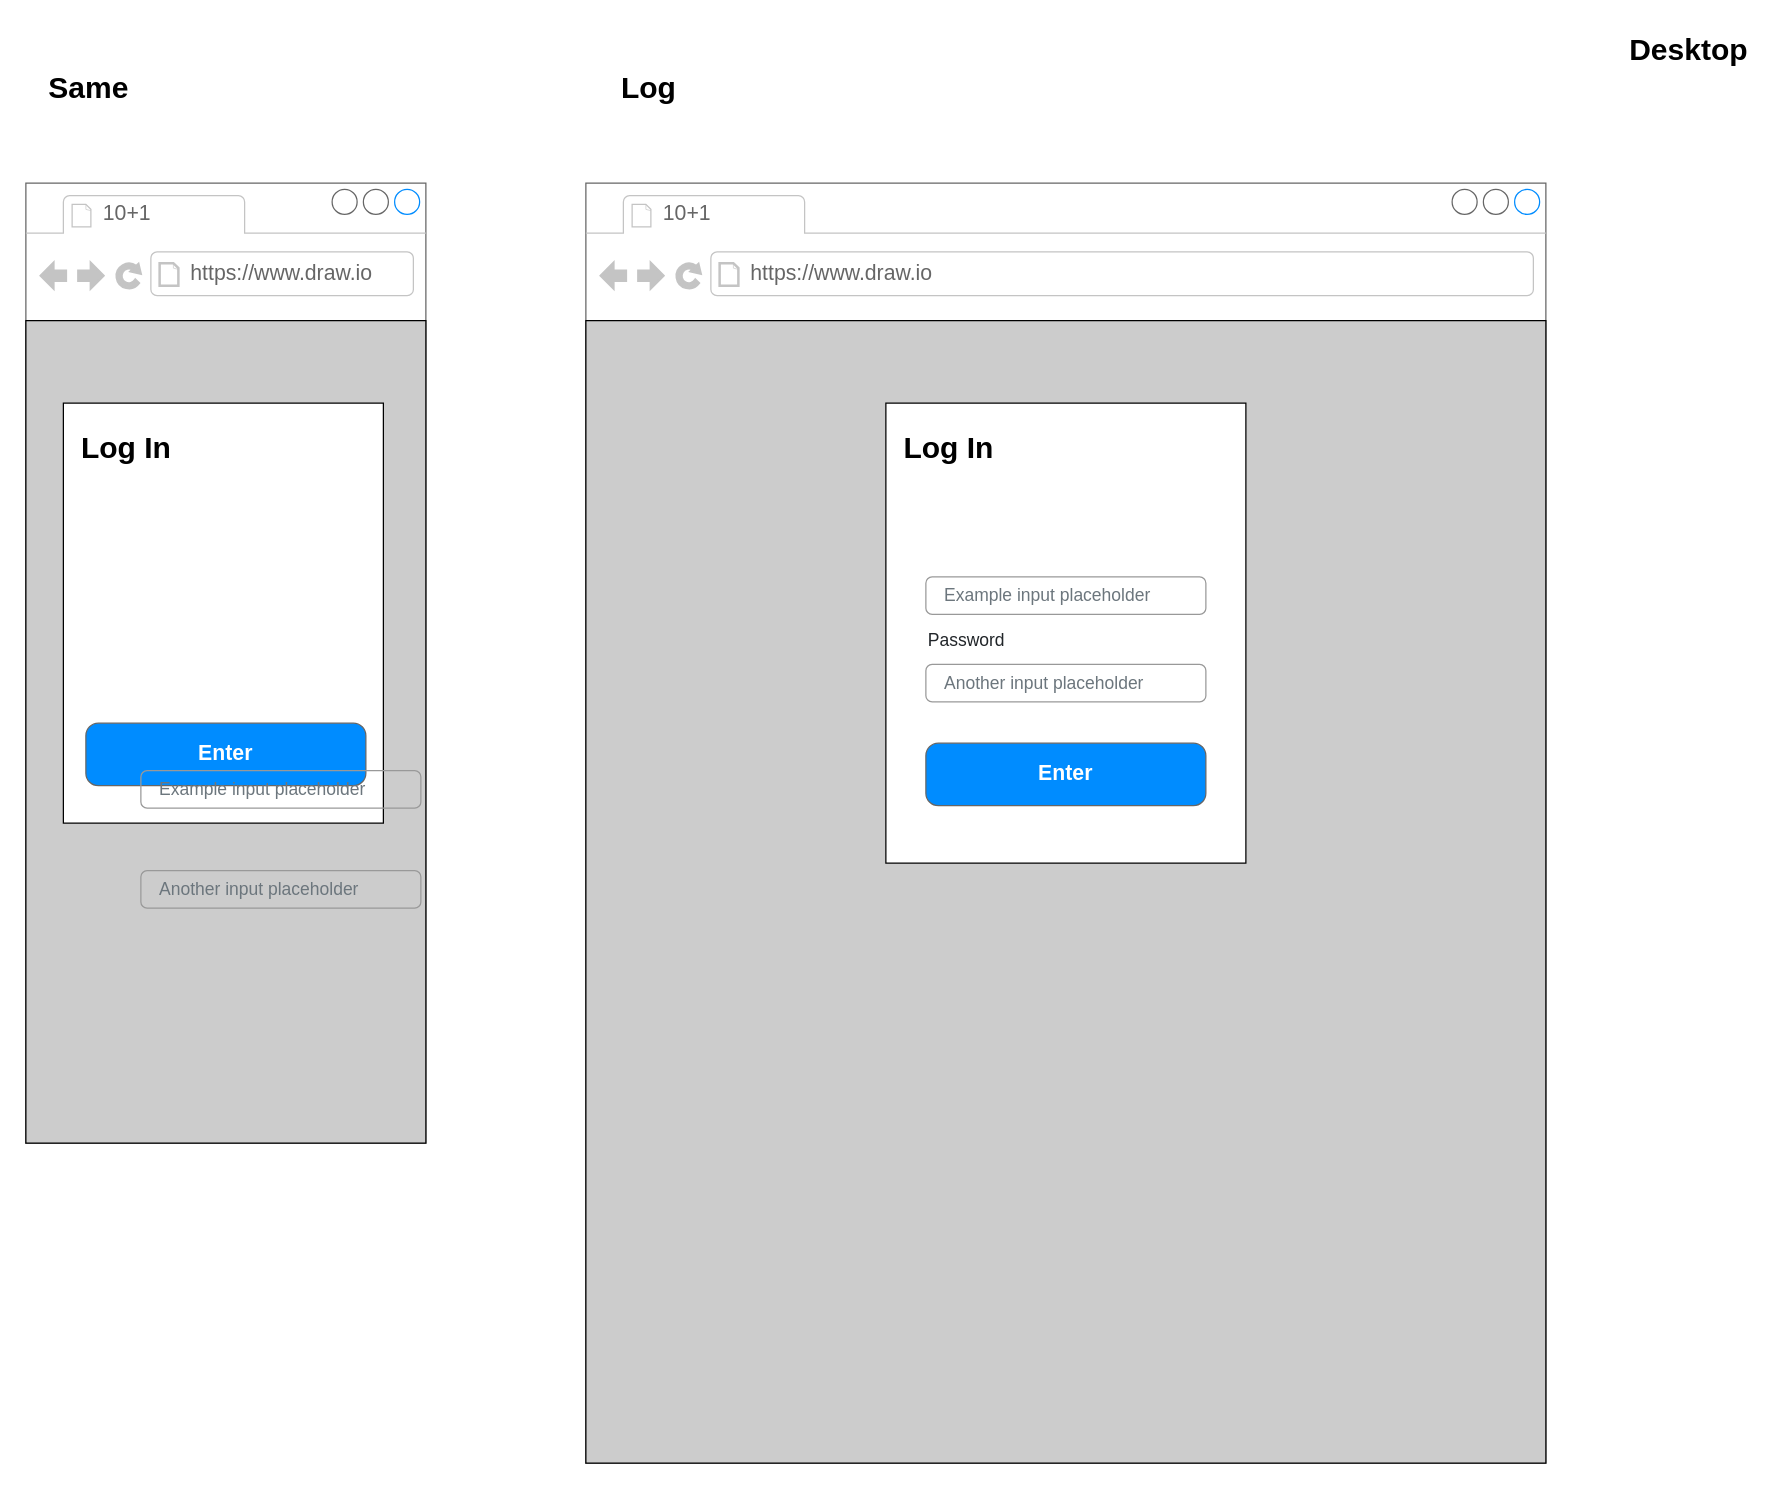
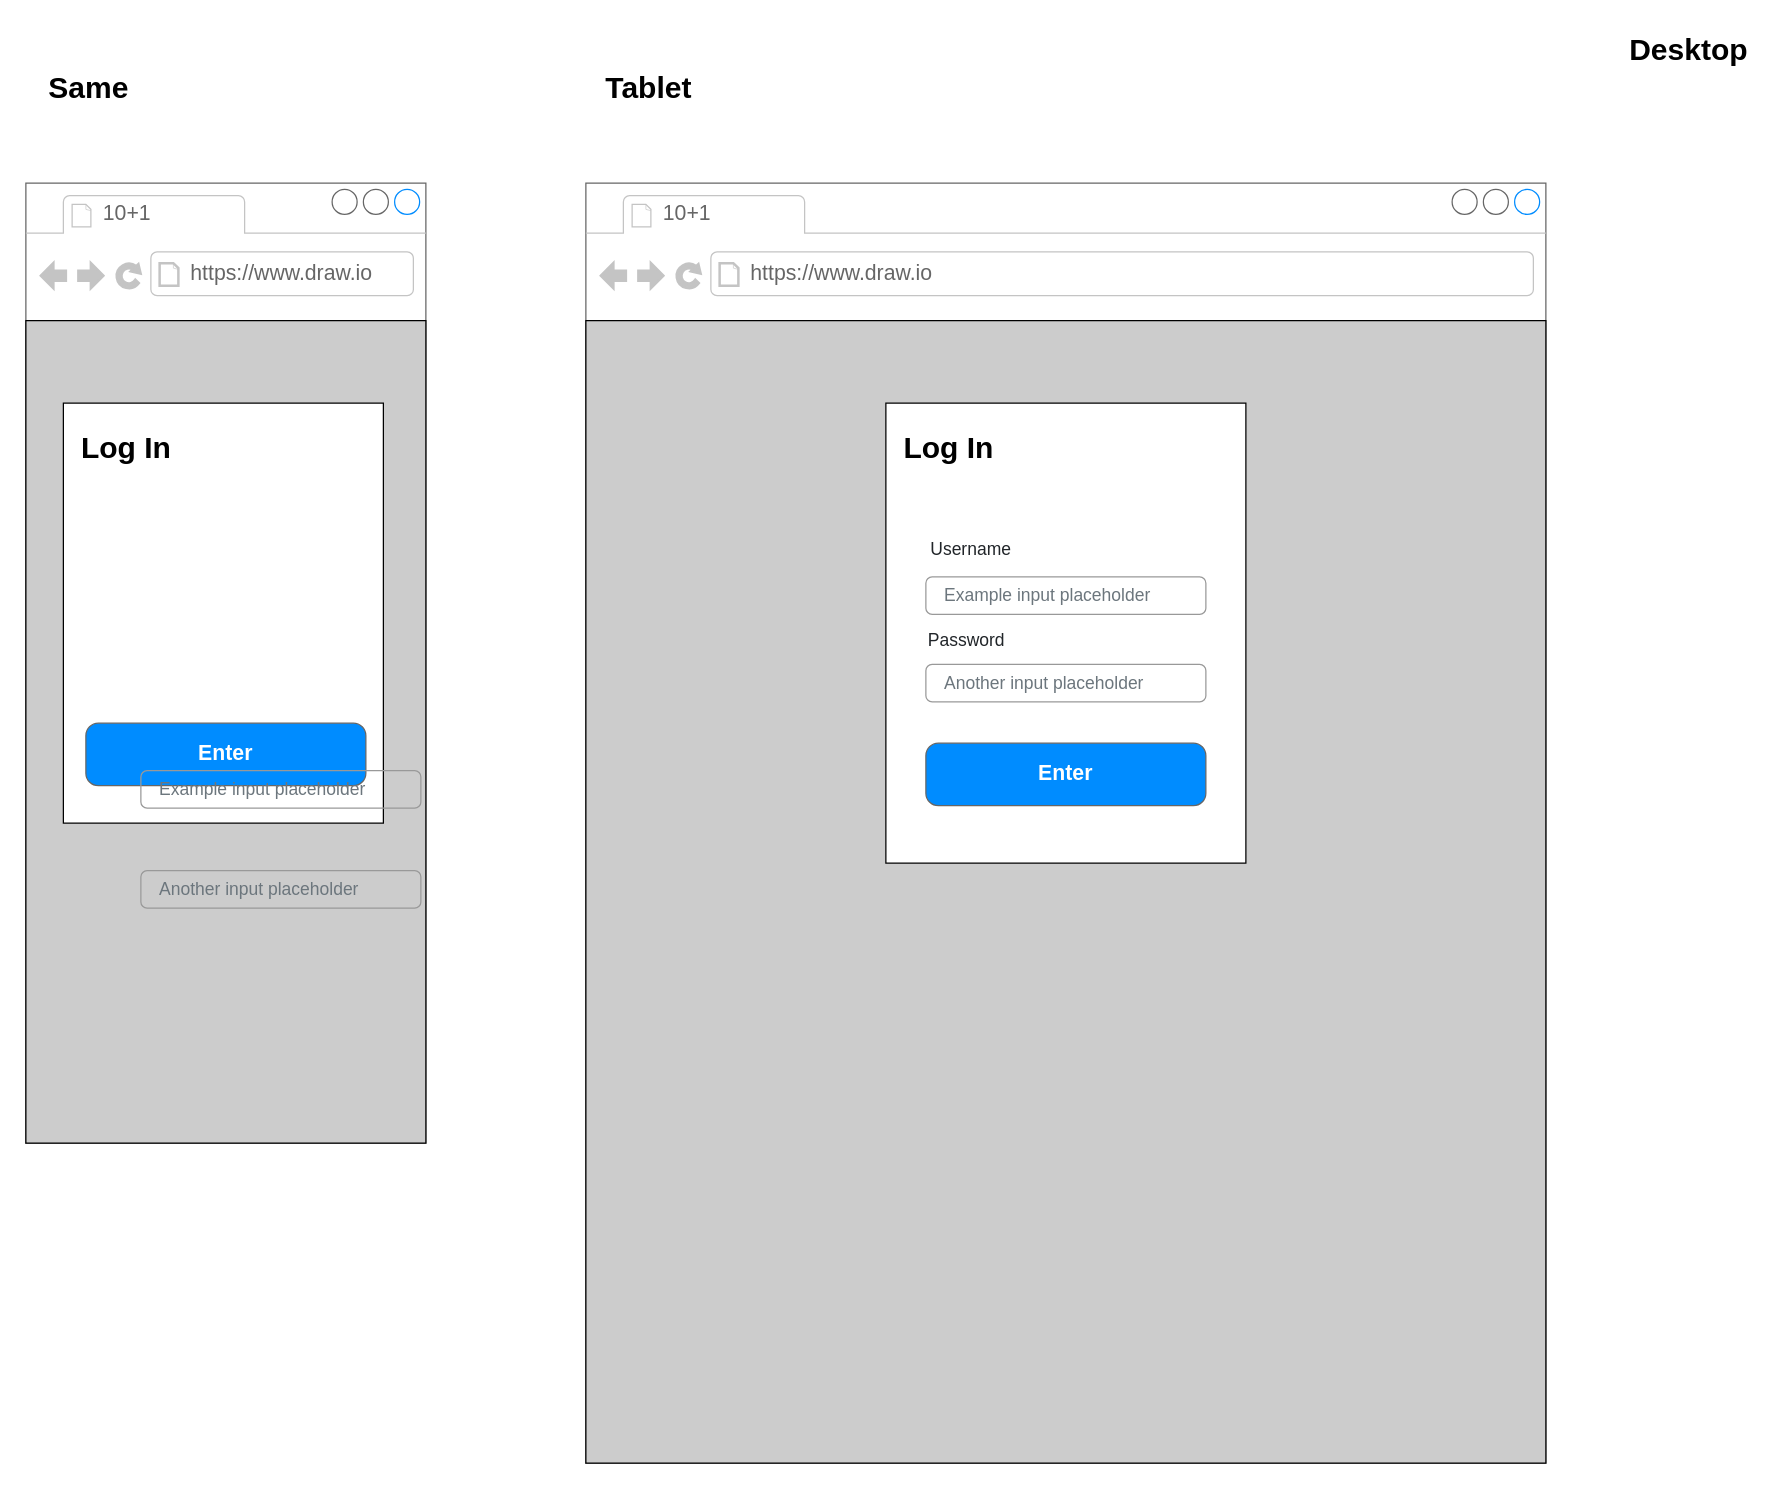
node "Log": label "Log" -> "Tablet"
node "Username": added
